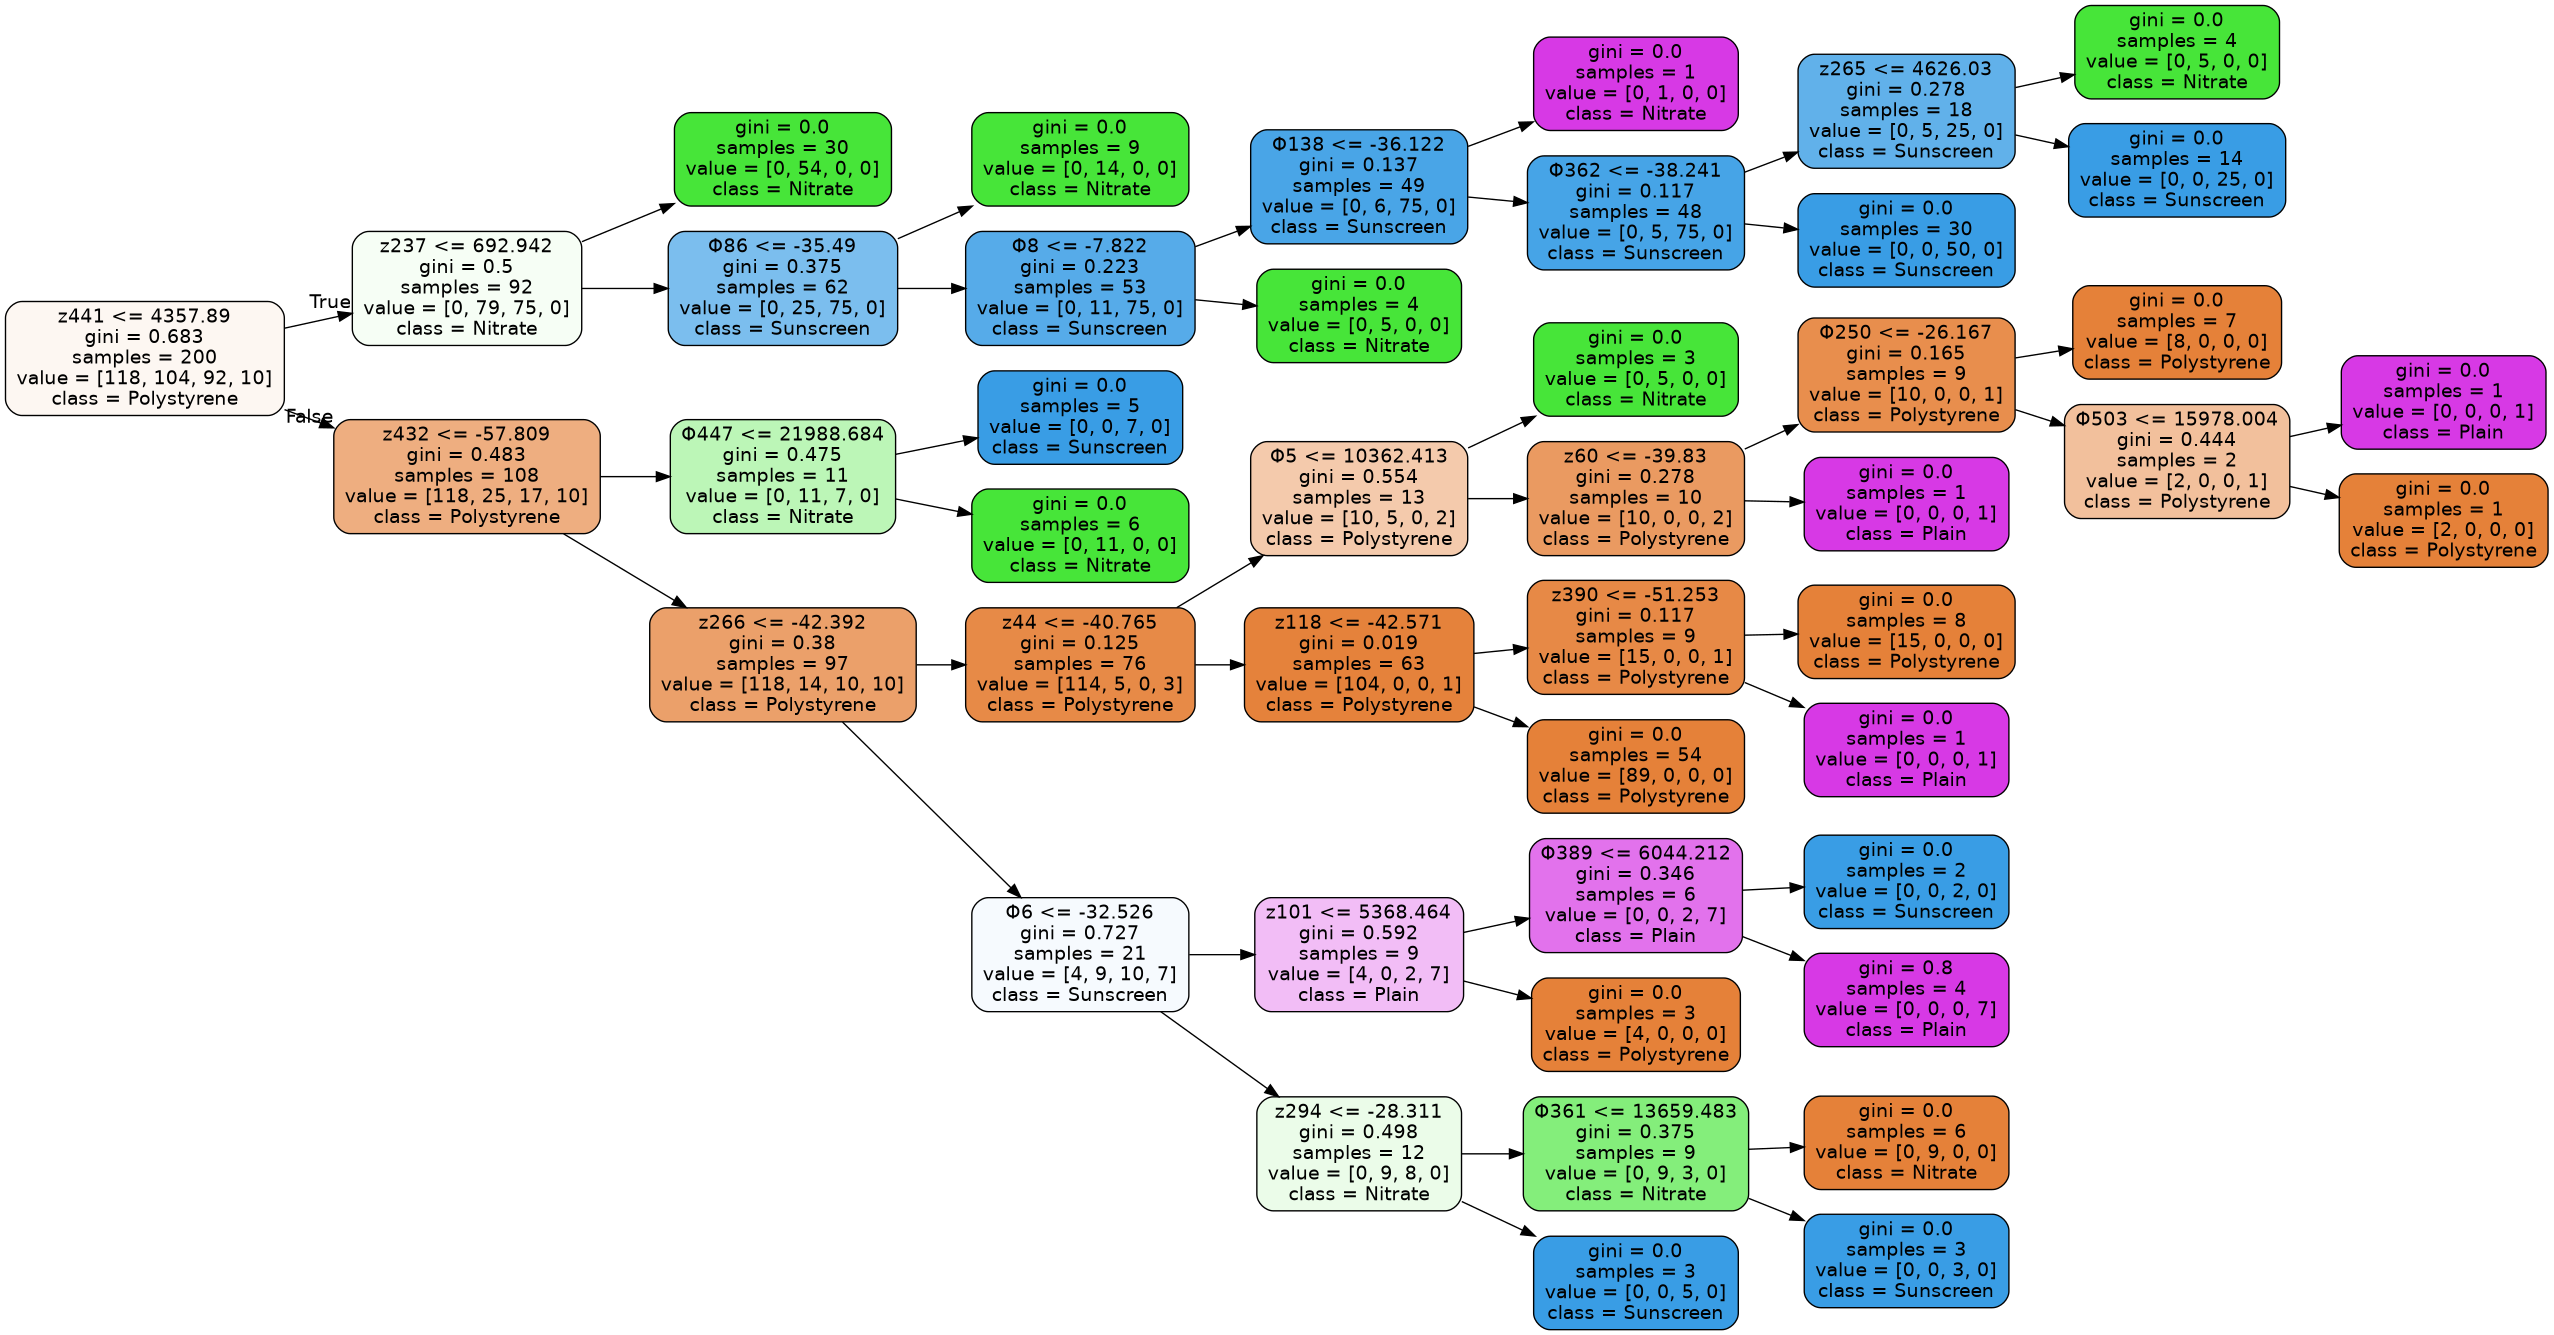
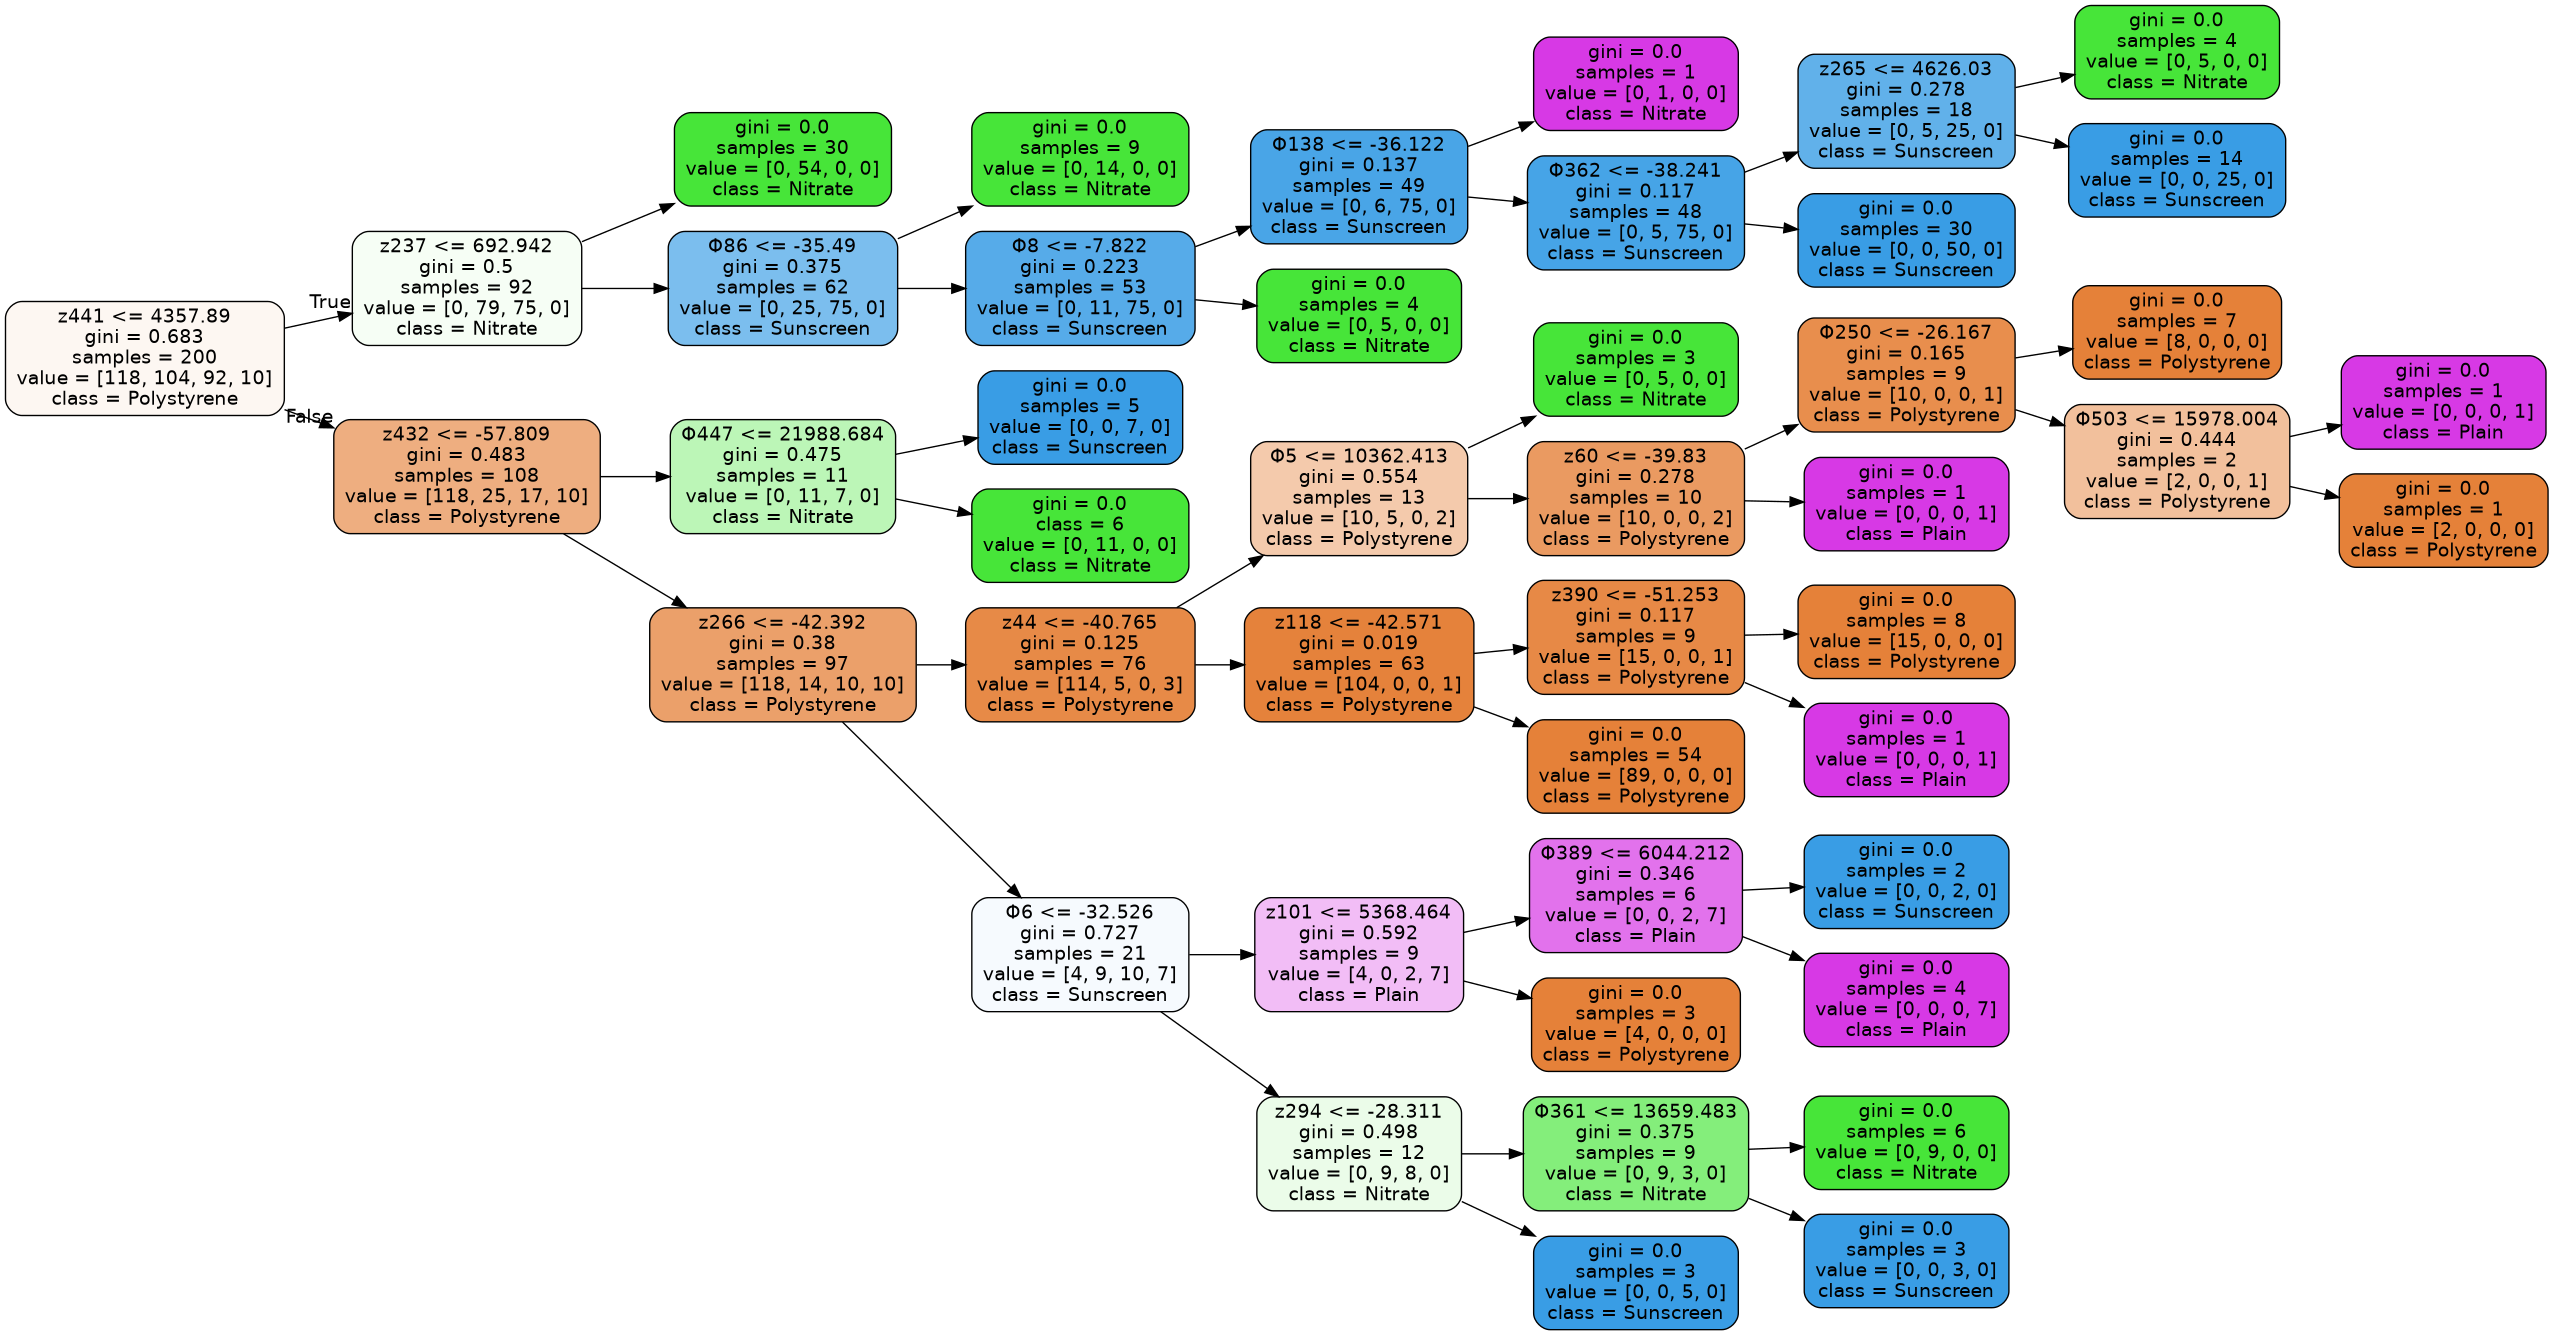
node "gini = 0.0 samples = 6 value = [0, 11, 0, 0] class = Nitrate": label "gini = 0.0 samples = 6 value = [0, 11, 0, 0] class = Nitrate" -> "gini = 0.0 class = 6 value = [0, 11, 0, 0] class = Nitrate"
node "gini = 0.8 samples = 4 value = [0, 0, 0, 7] class = Plain": label "gini = 0.8 samples = 4 value = [0, 0, 0, 7] class = Plain" -> "gini = 0.0 samples = 4 value = [0, 0, 0, 7] class = Plain"
node "gini = 0.0 samples = 6 value = [0, 9, 0, 0] class = Nitrate": fillcolor #e58139 -> #47e539
